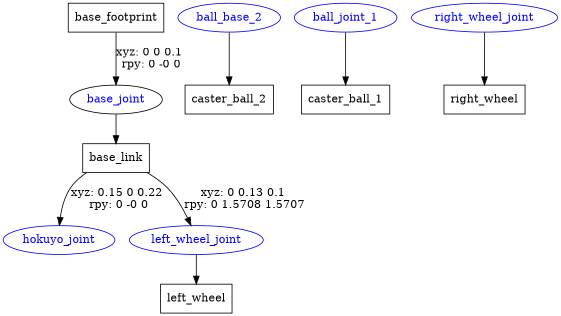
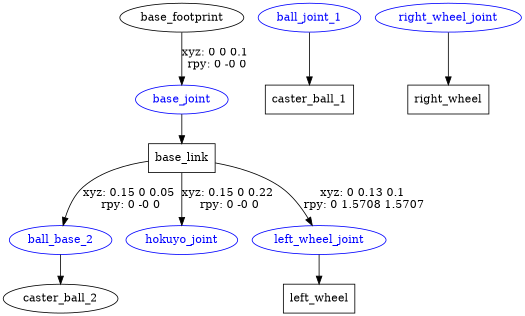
node "base_footprint": shape box -> ellipse
node "base_joint": color black -> blue
node "caster_ball_2": shape box -> ellipse
edge "base_link" -> "ball_base_2": added, label "xyz: 0.15 0 0.05 rpy: 0 -0 0"
